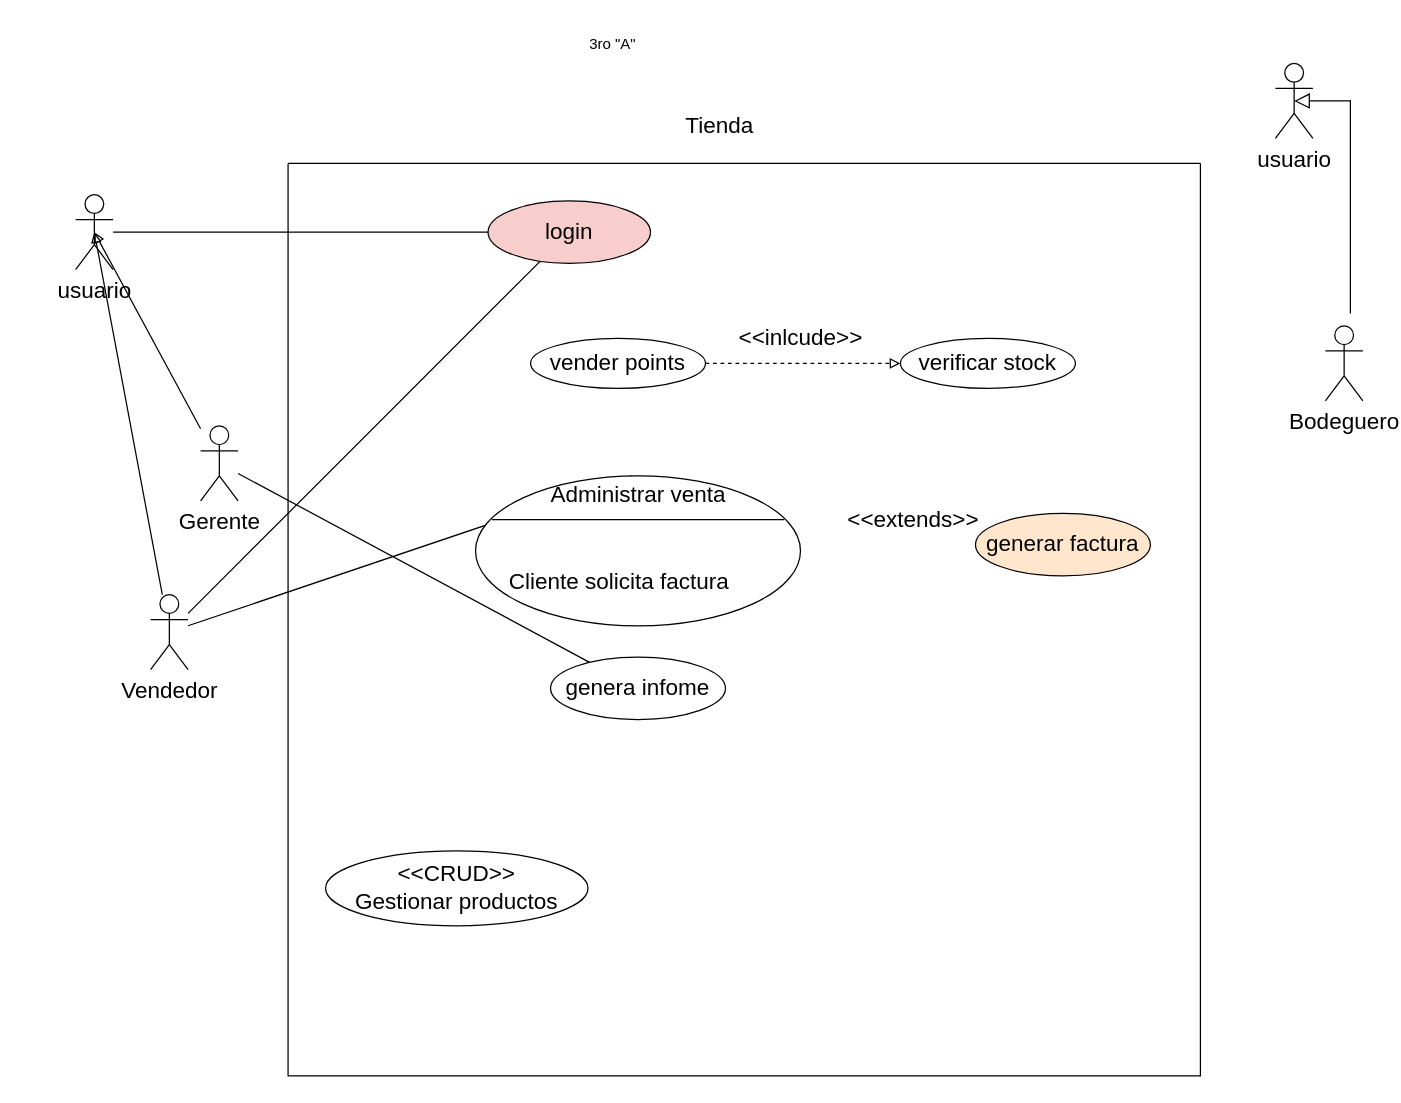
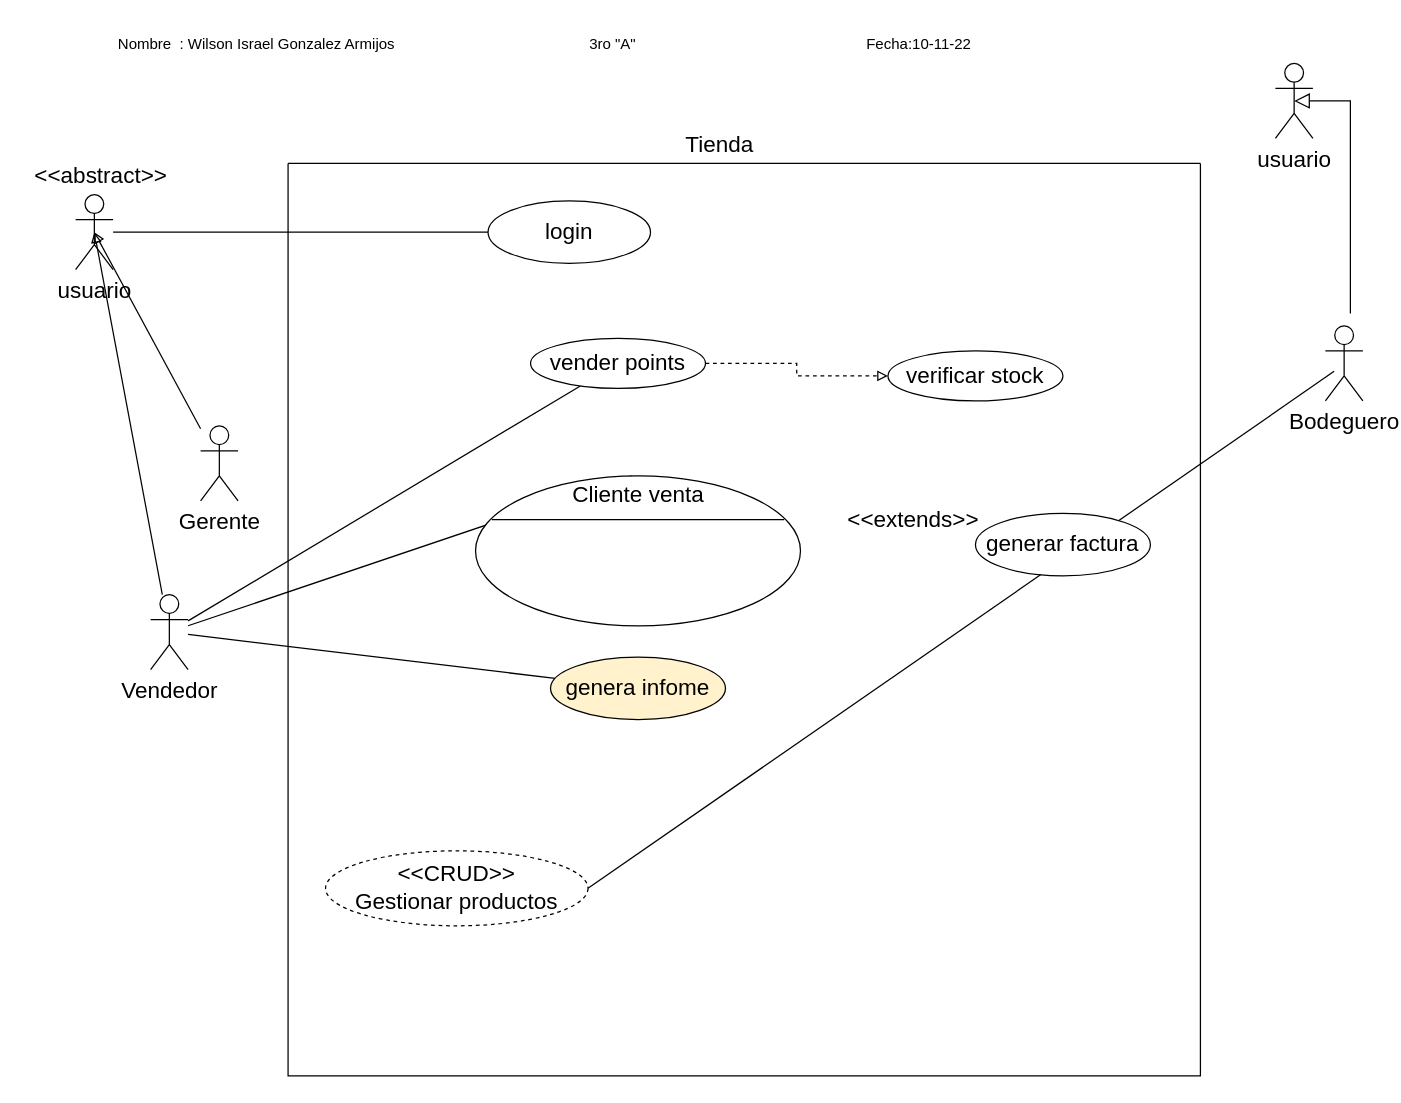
node "Nombre : Wilson Israel Gonzalez Armijos": added
node "Fecha:10-11-22": added
node "Tienda": moved (719, 126) -> (719, 144)
node "<<abstract>>": added
node "login": fillcolor #f8cecc -> #ffffff
node "<<inlcude>>": removed
node "verificar stock": moved (988, 363) -> (976, 376)
edge "login" -- "Vendedor": now "vender points" -- "Vendedor"
node "Administrar venta": label "Administrar venta" -> "Cliente venta"
node "generar factura": fillcolor #ffe6cc -> #ffffff
edge "Gerente" -- "genera infome": removed
node "Cliente solicita factura": removed
edge "Vendedor" -- "genera infome": added
node "genera infome": fillcolor #ffffff -> #fff2cc
edge "Bodeguero" -- "<<CRUD>> Gestionar productos": added
node "<<CRUD>> Gestionar productos": style solid -> dashed
